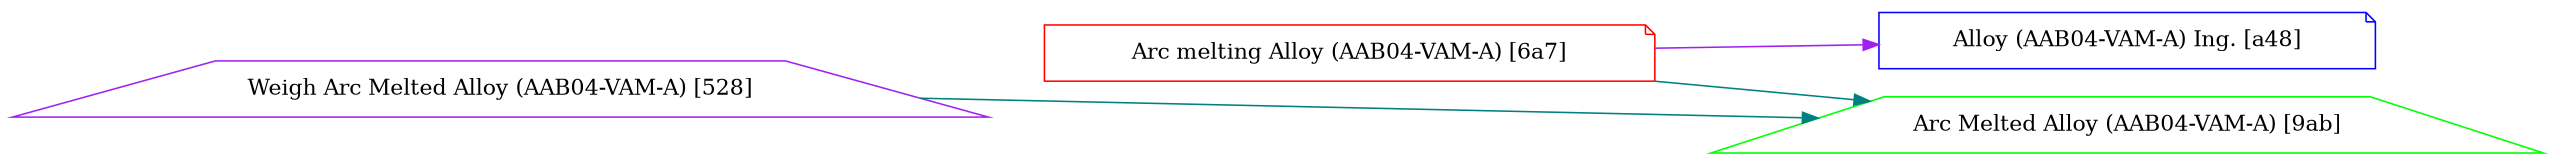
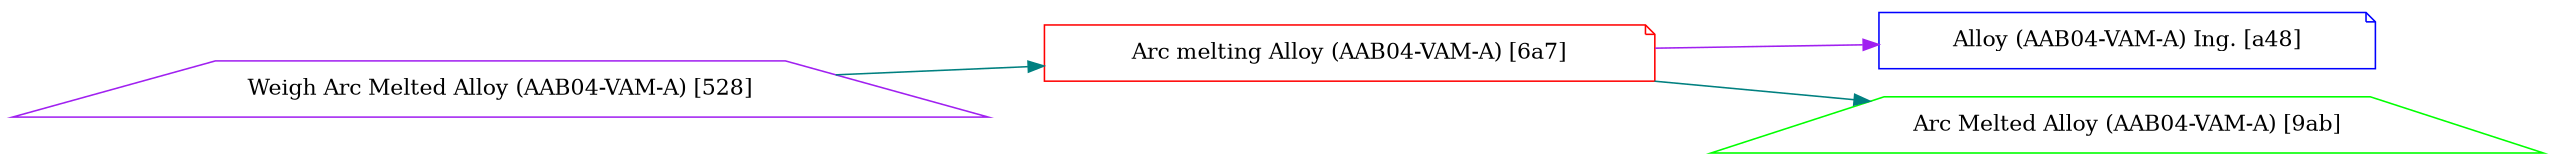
edge "Weigh Arc Melted Alloy (AAB04-VAM-A) [528]" -> "Arc Melted Alloy (AAB04-VAM-A) [9ab]": now "Weigh Arc Melted Alloy (AAB04-VAM-A) [528]" -> "Arc melting Alloy (AAB04-VAM-A) [6a7]"
